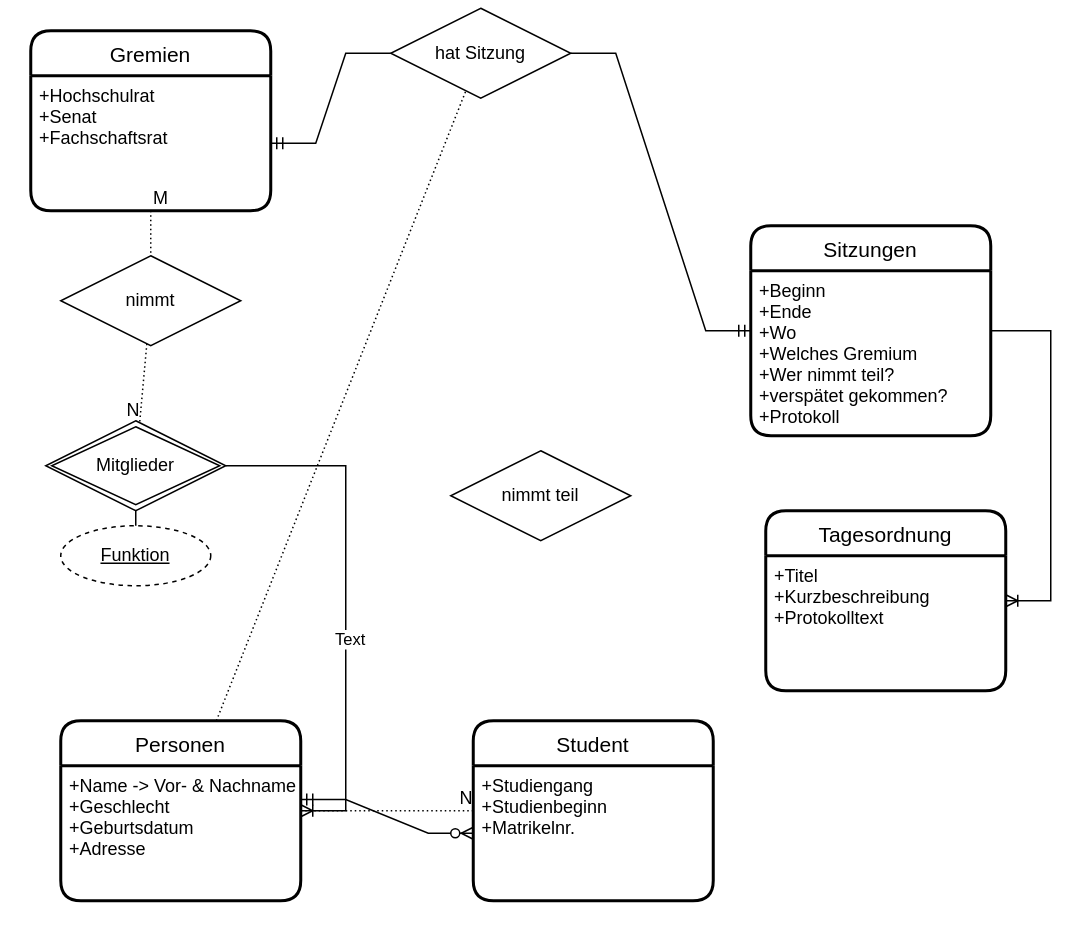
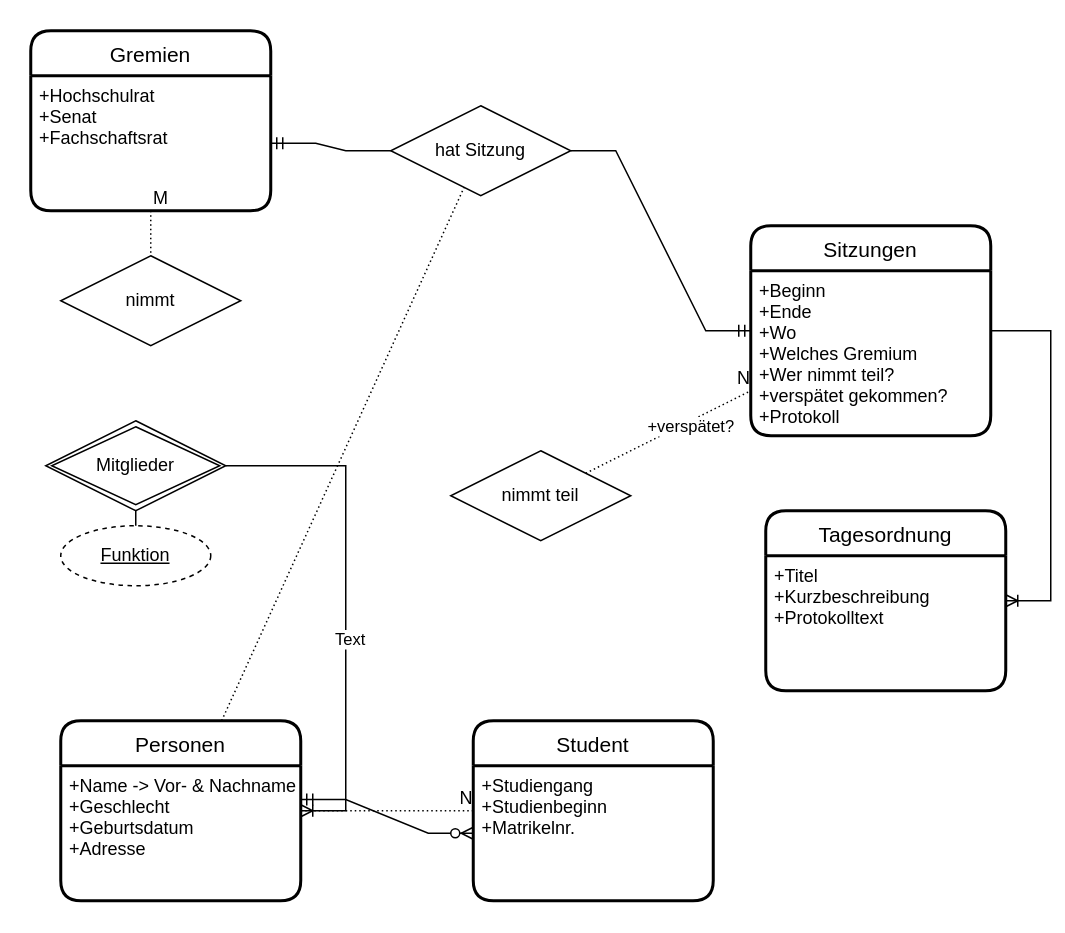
node "hat Sitzung": moved (481, 53) -> (481, 151)
edge "nimmt" -- "Mitglieder": removed, label "N"
edge "Sitzungen" -- "nimmt teil": added, labels "N", "+verspätet?"
